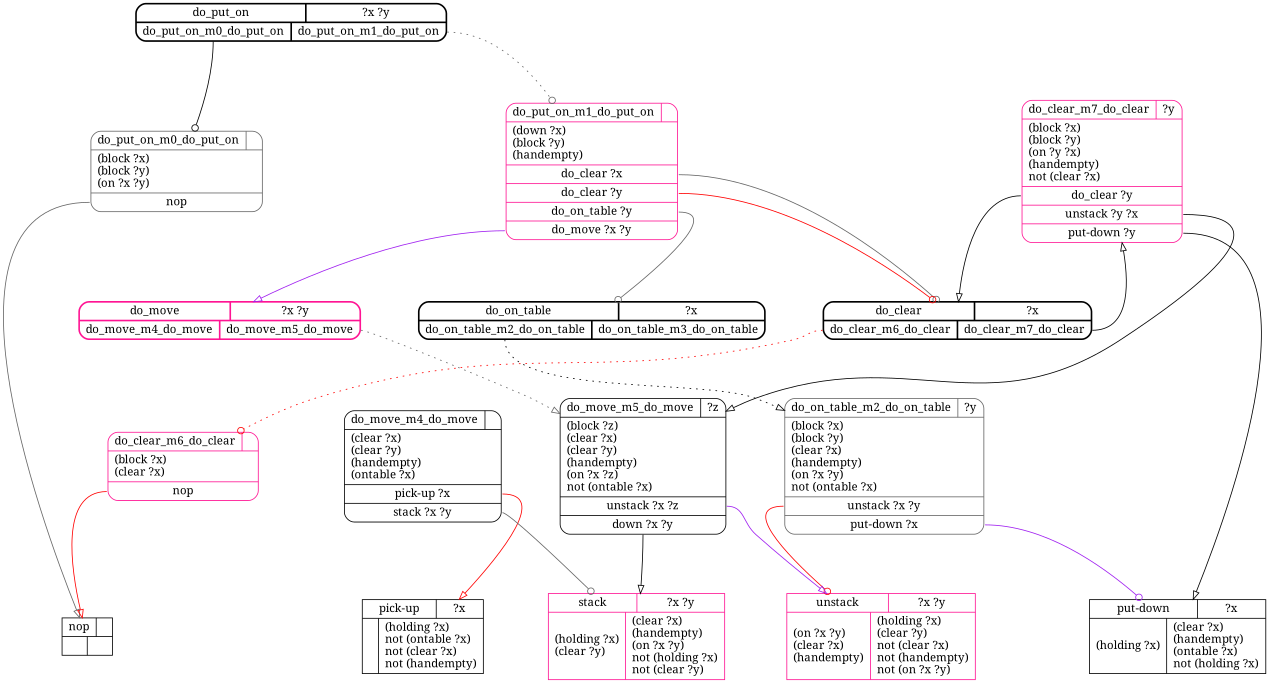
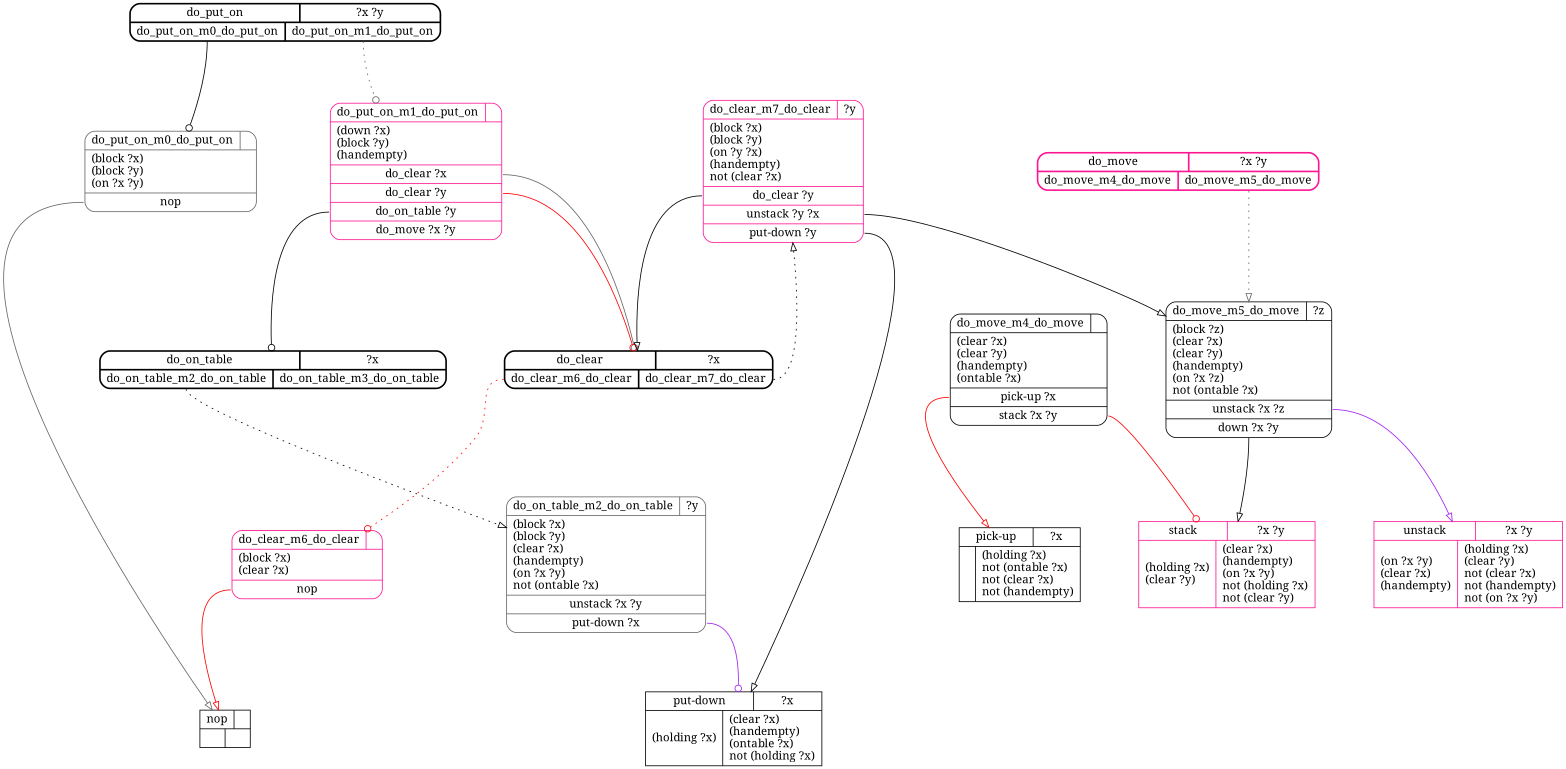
edge "do_put_on_m1_do_put_on" -> "do_move": removed
edge "do_put_on_m1_do_put_on" -> "do_on_table": color gray40 -> black
edge "do_clear" -> "do_clear_m7_do_clear": style solid -> dotted
edge "do_on_table_m2_do_on_table" -> "unstack": removed
edge "do_move_m4_do_move" -> "stack": color gray40 -> red
